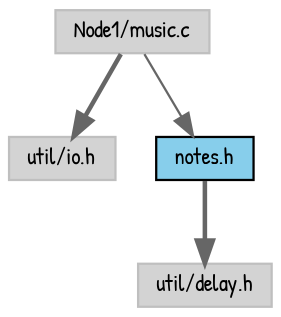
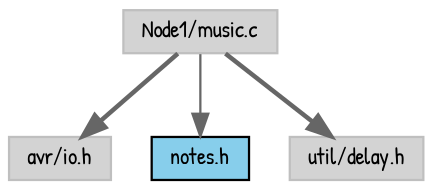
node "util/io.h": label "util/io.h" -> "avr/io.h"
edge "notes.h" -> "util/delay.h": now "Node1/music.c" -> "util/delay.h"
